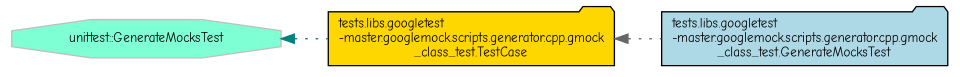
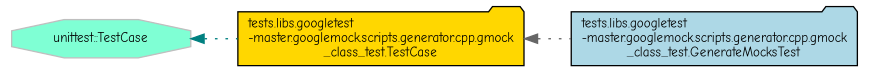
node "unittest::GenerateMocksTest": label "unittest::GenerateMocksTest" -> "unittest::TestCase"
